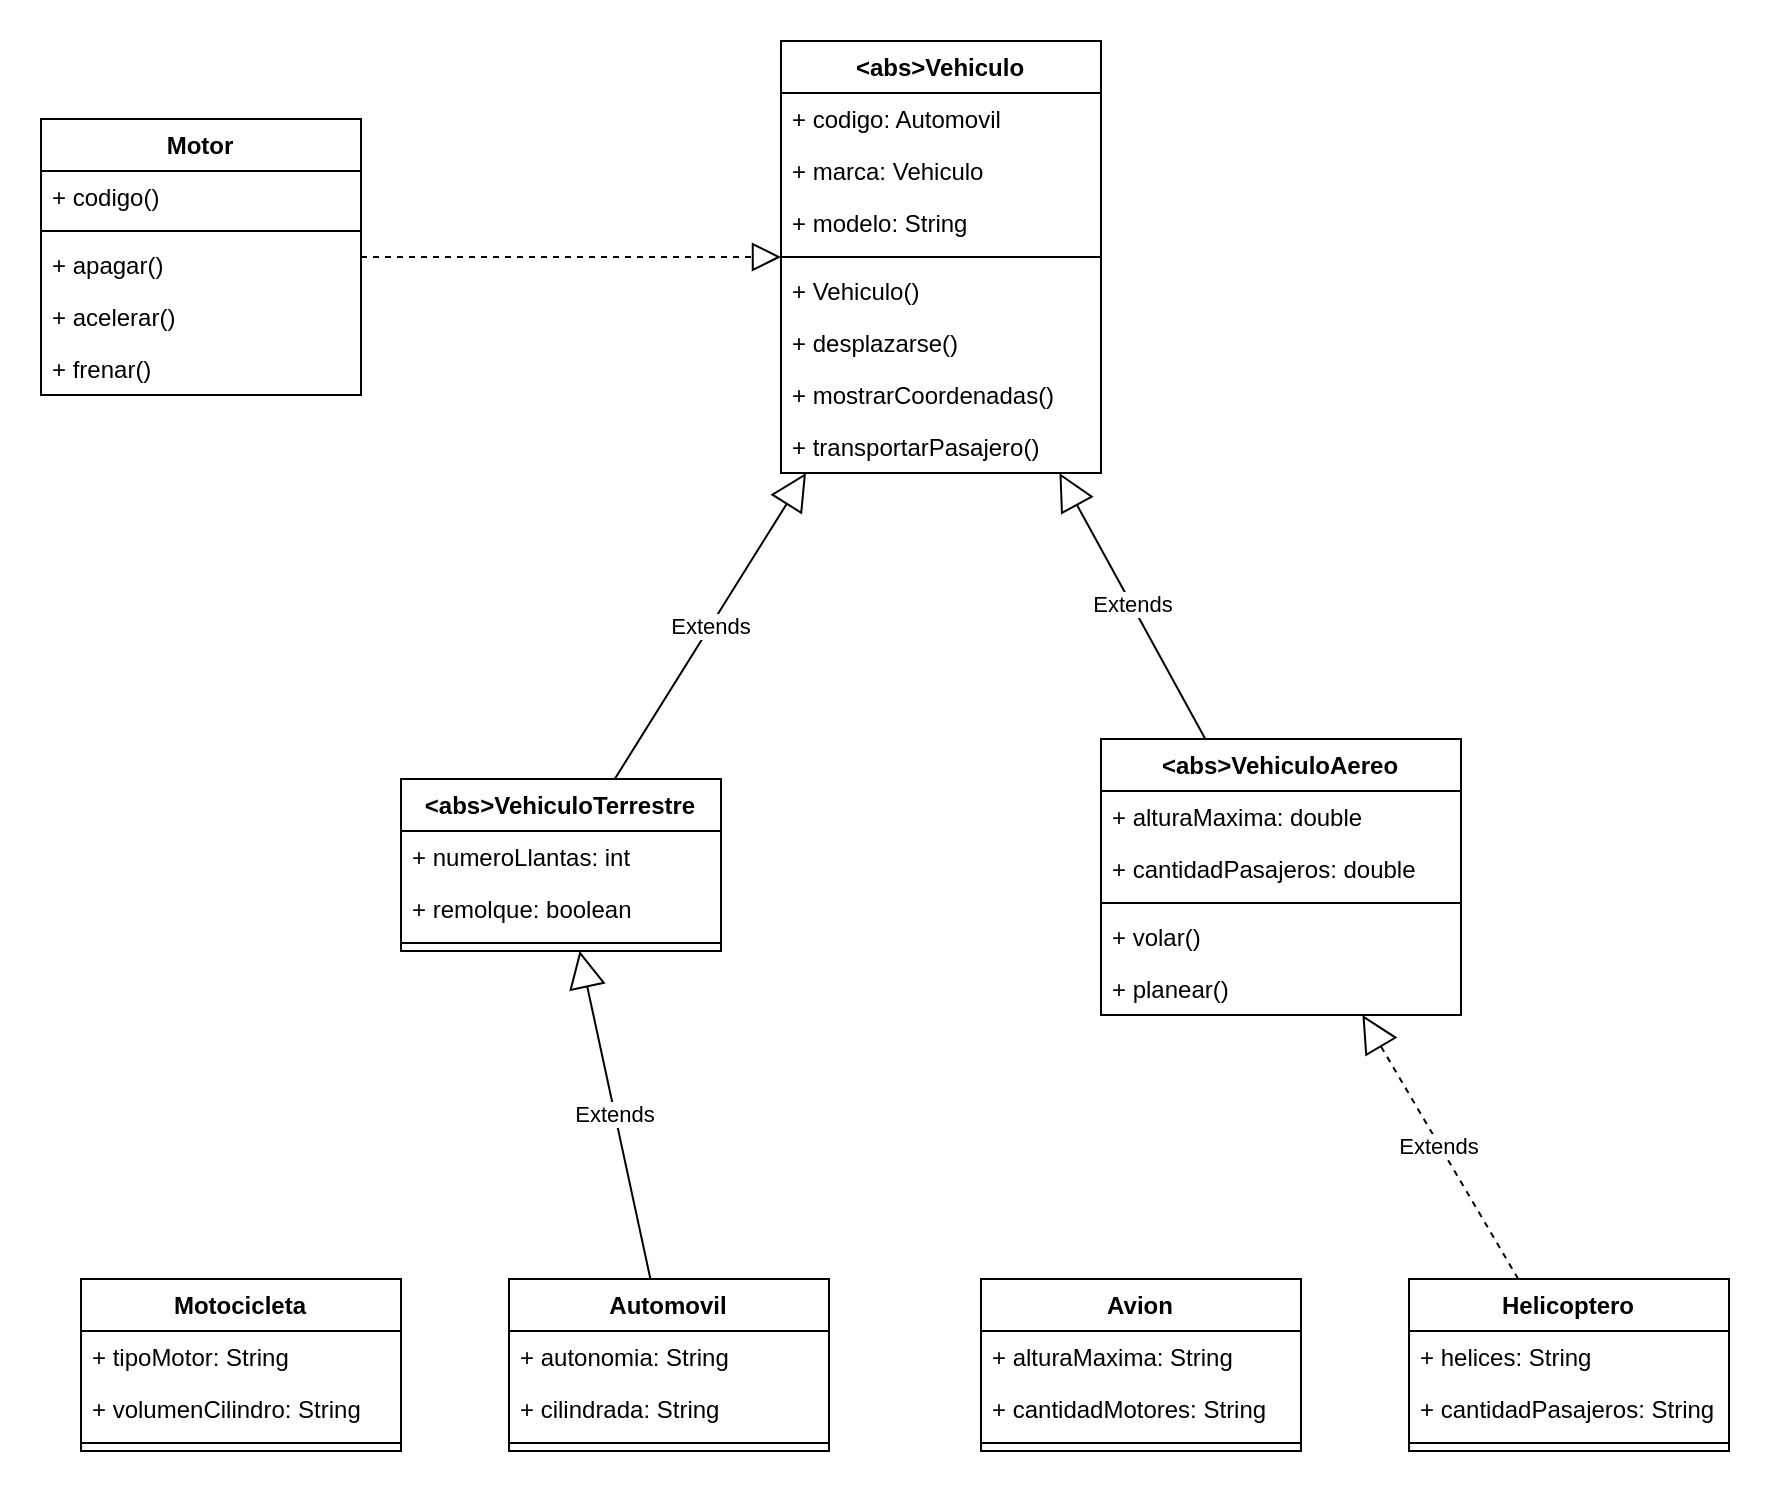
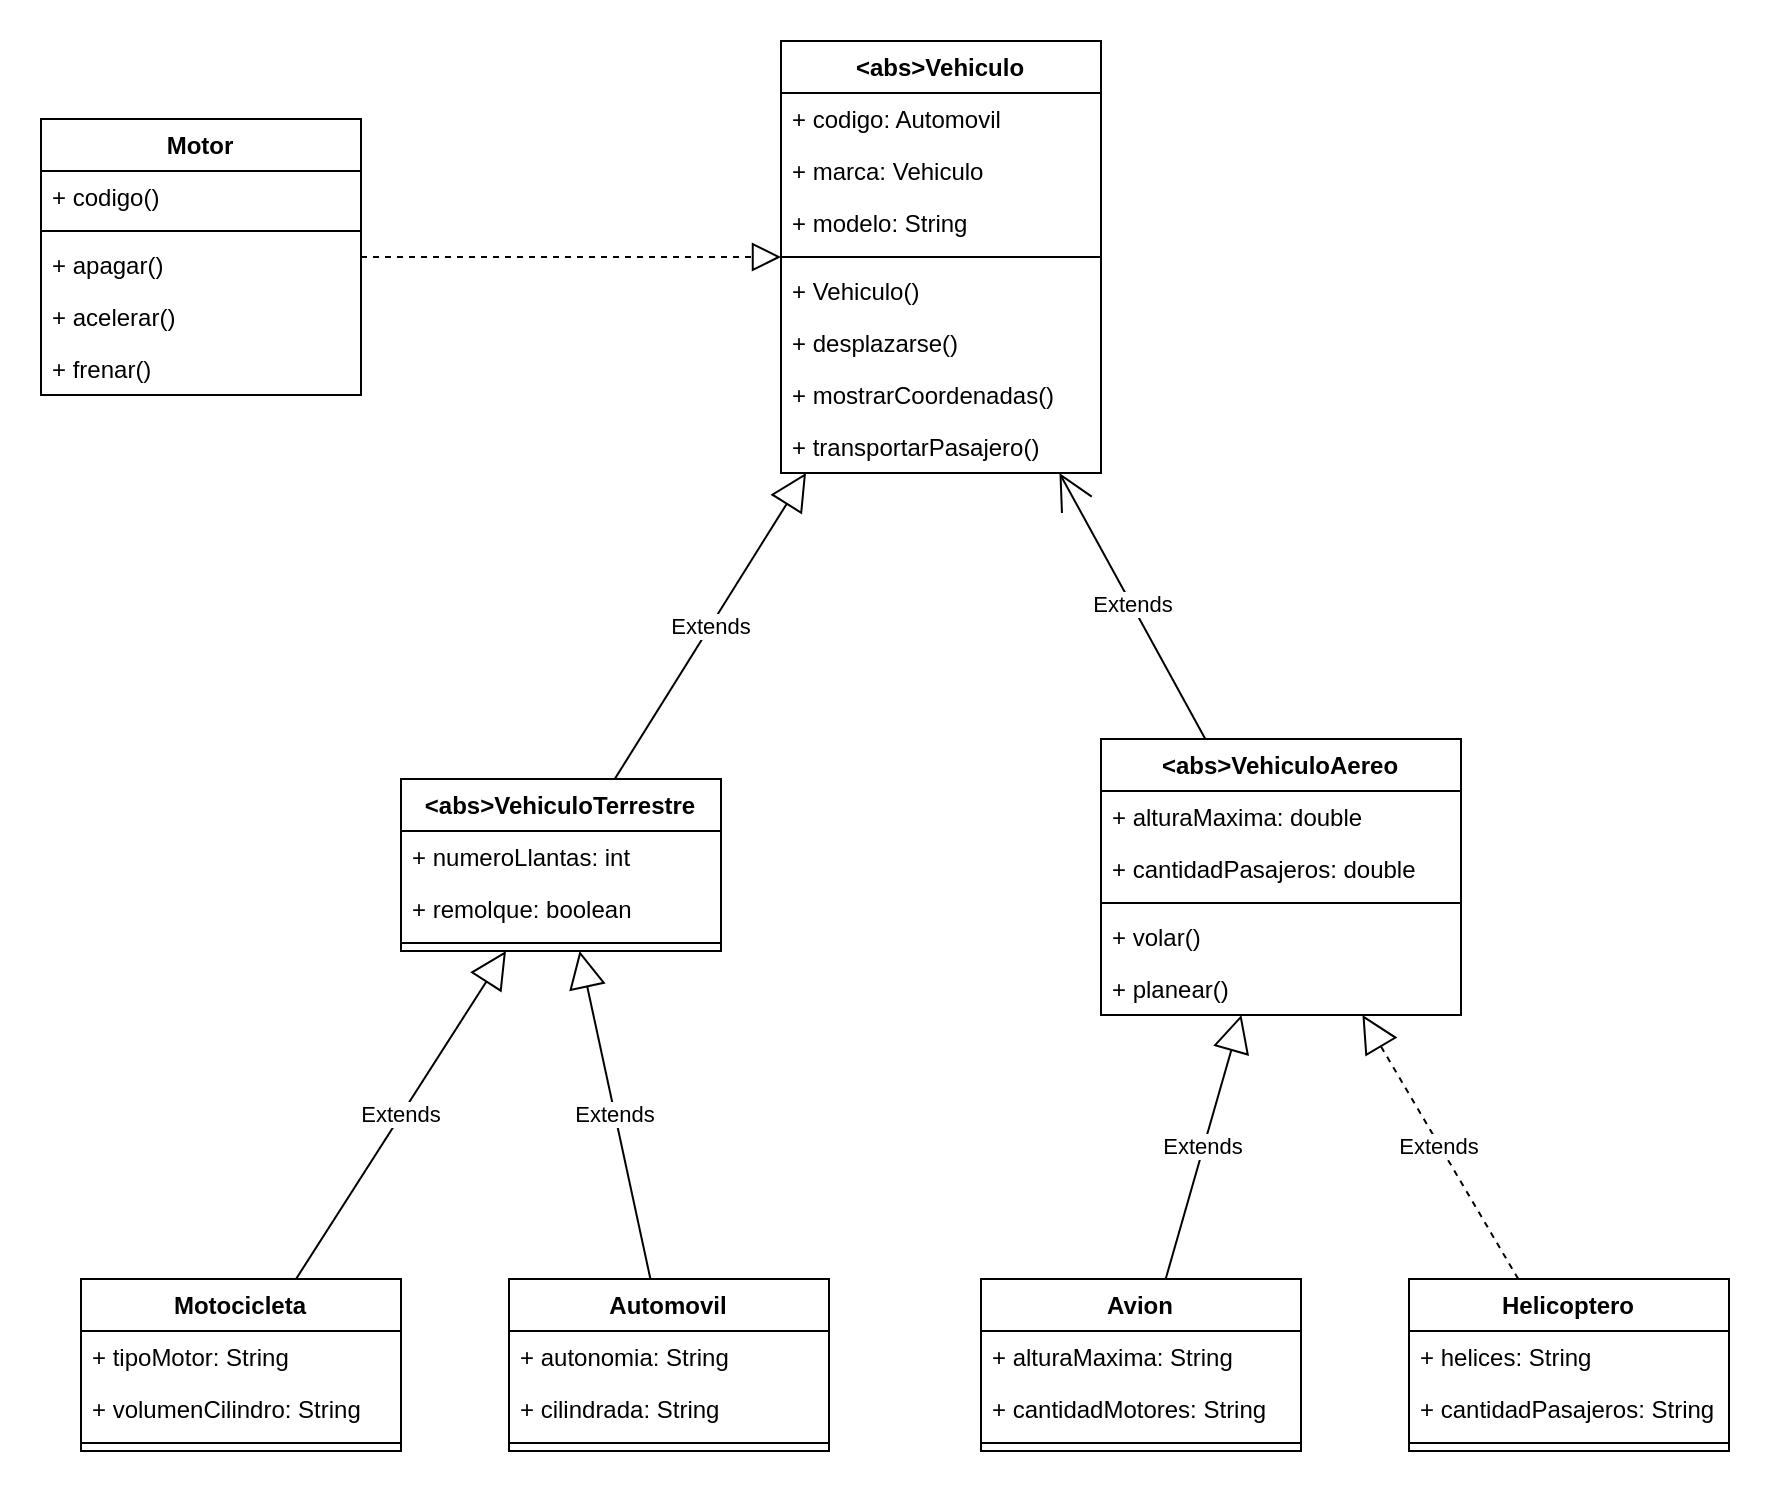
edge "<abs>VehiculoAereo" -> "<abs>Vehiculo": arrowhead block -> open
edge "Motocicleta" -> "<abs>VehiculoTerrestre": added, label "Extends"
edge "Avion" -> "<abs>VehiculoAereo": added, label "Extends"
